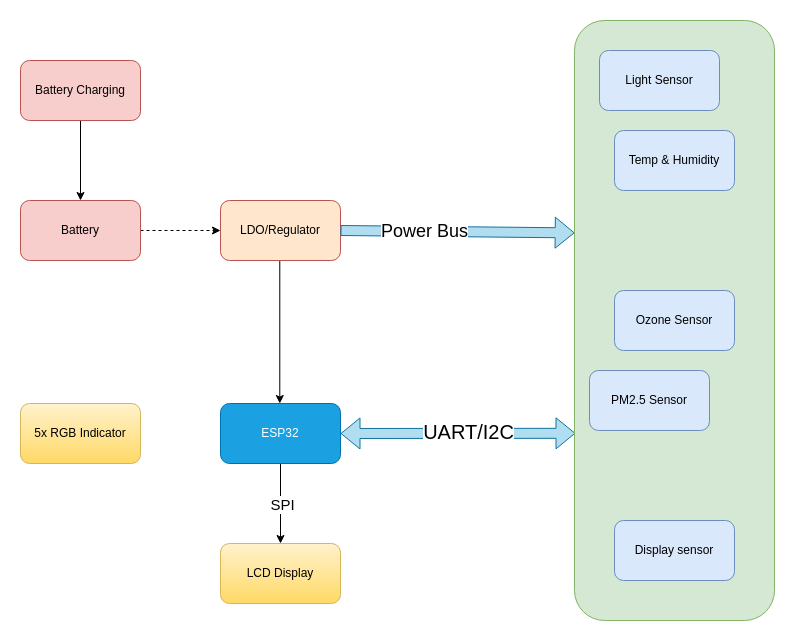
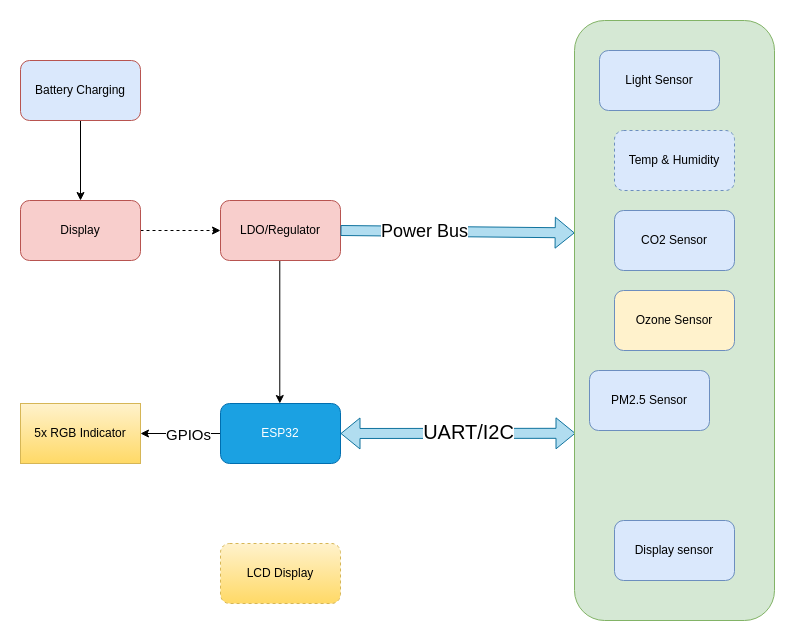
node "Battery Charging": fillcolor #f8cecc -> #dae8fc
node "Temp & Humidity": style solid -> dashed
node "Battery": label "Battery" -> "Display"
node "LDO/Regulator": fillcolor #ffe6cc -> #f8cecc
node "CO2 Sensor": added
node "Ozone Sensor": fillcolor #dae8fc -> #fff2cc
node "5x RGB Indicator": shape rounded rectangle -> rectangle
edge "ESP32" -> "5x RGB Indicator": added, label "GPIOs"
edge "ESP32" -> "LCD Display": removed, label "SPI"
node "LCD Display": style solid -> dashed
